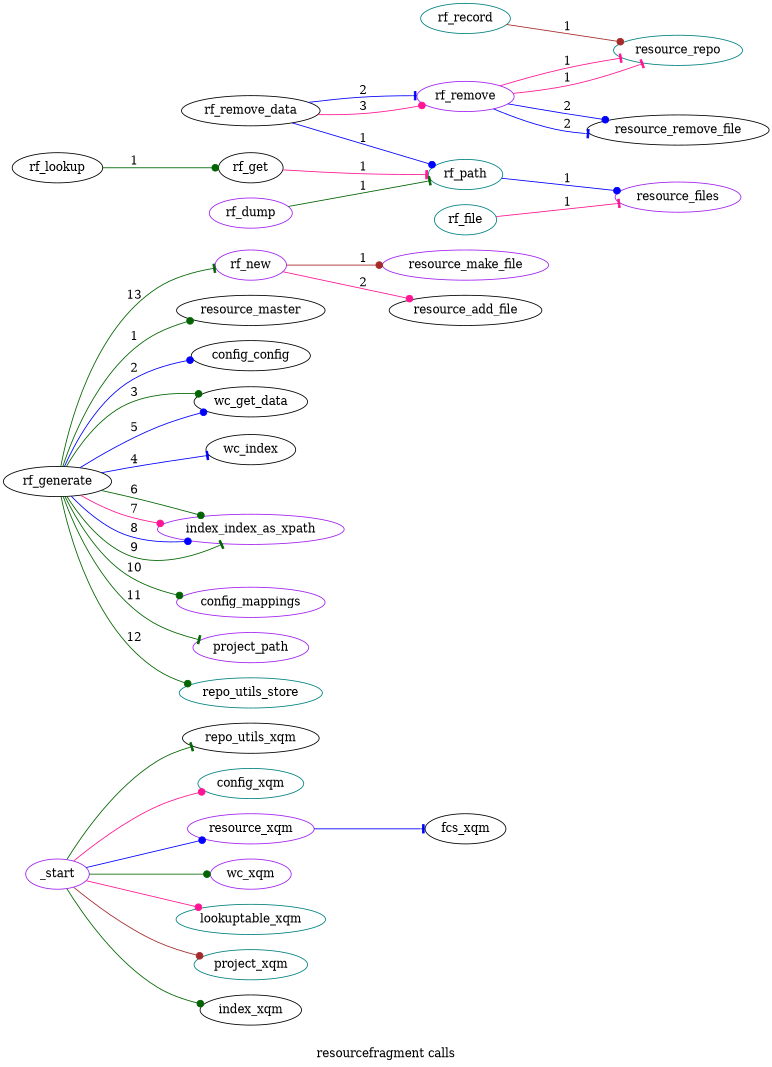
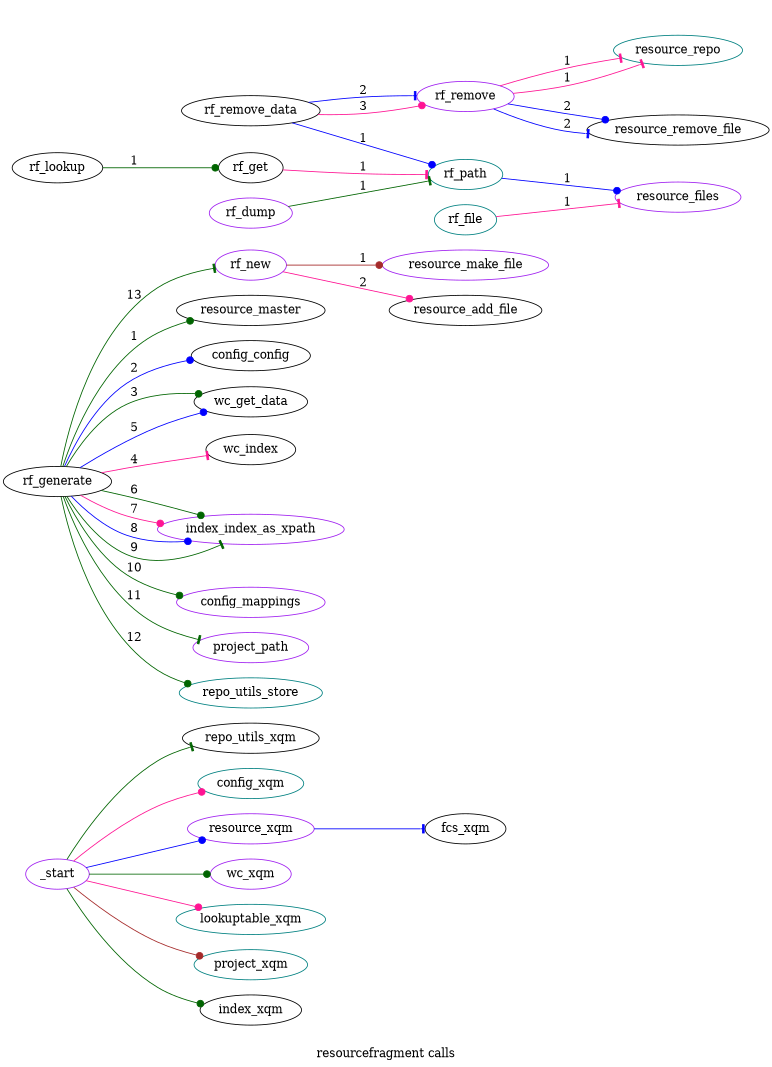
node "rf_record": removed
edge "rf_generate" -> "wc_index": color blue -> deeppink
